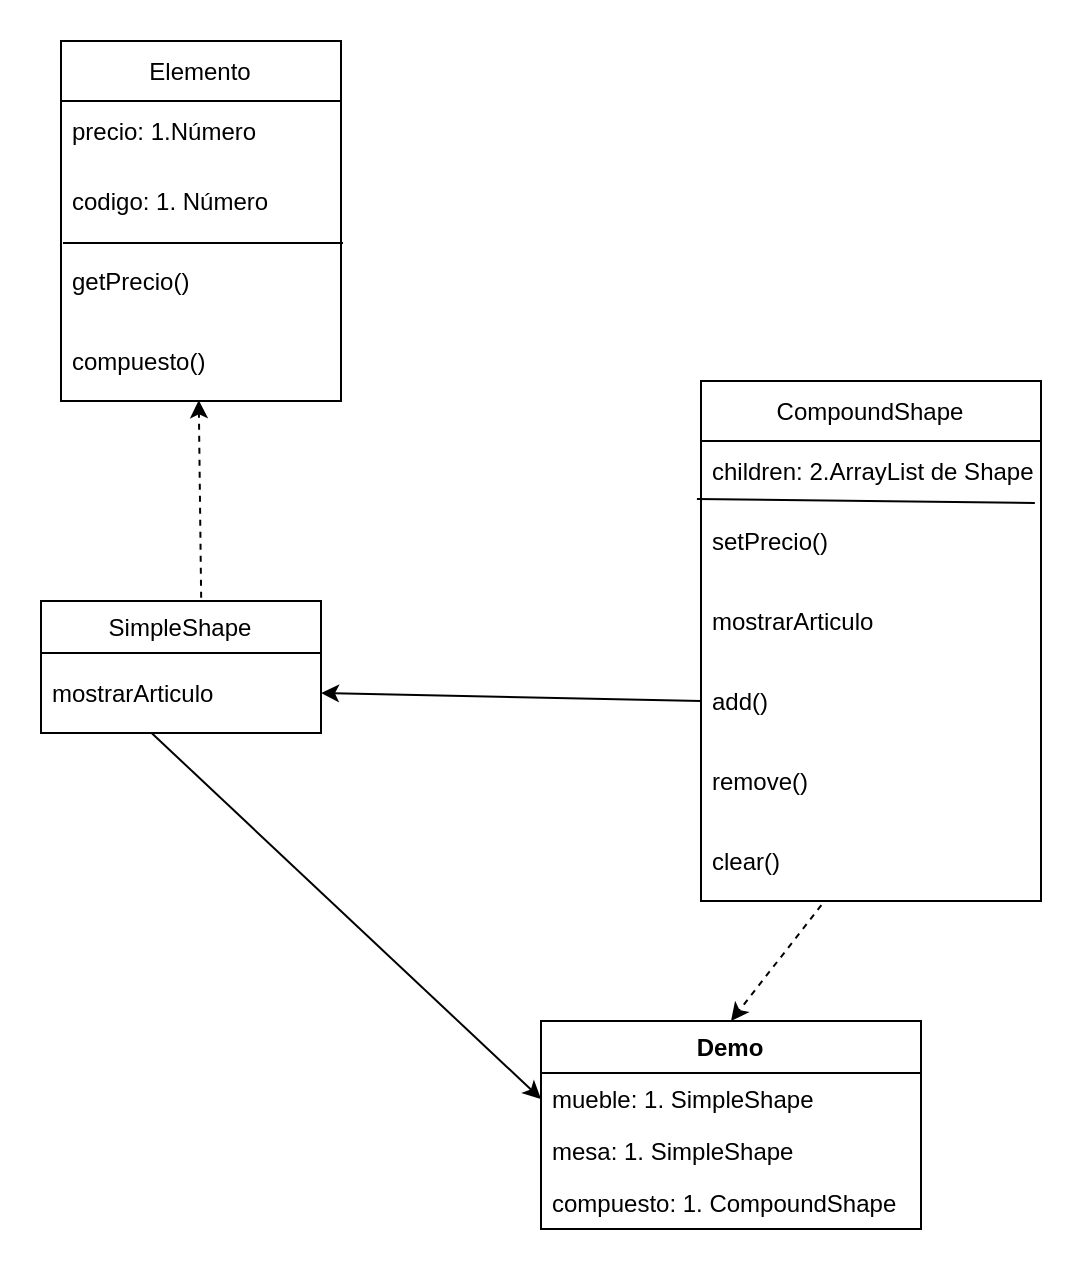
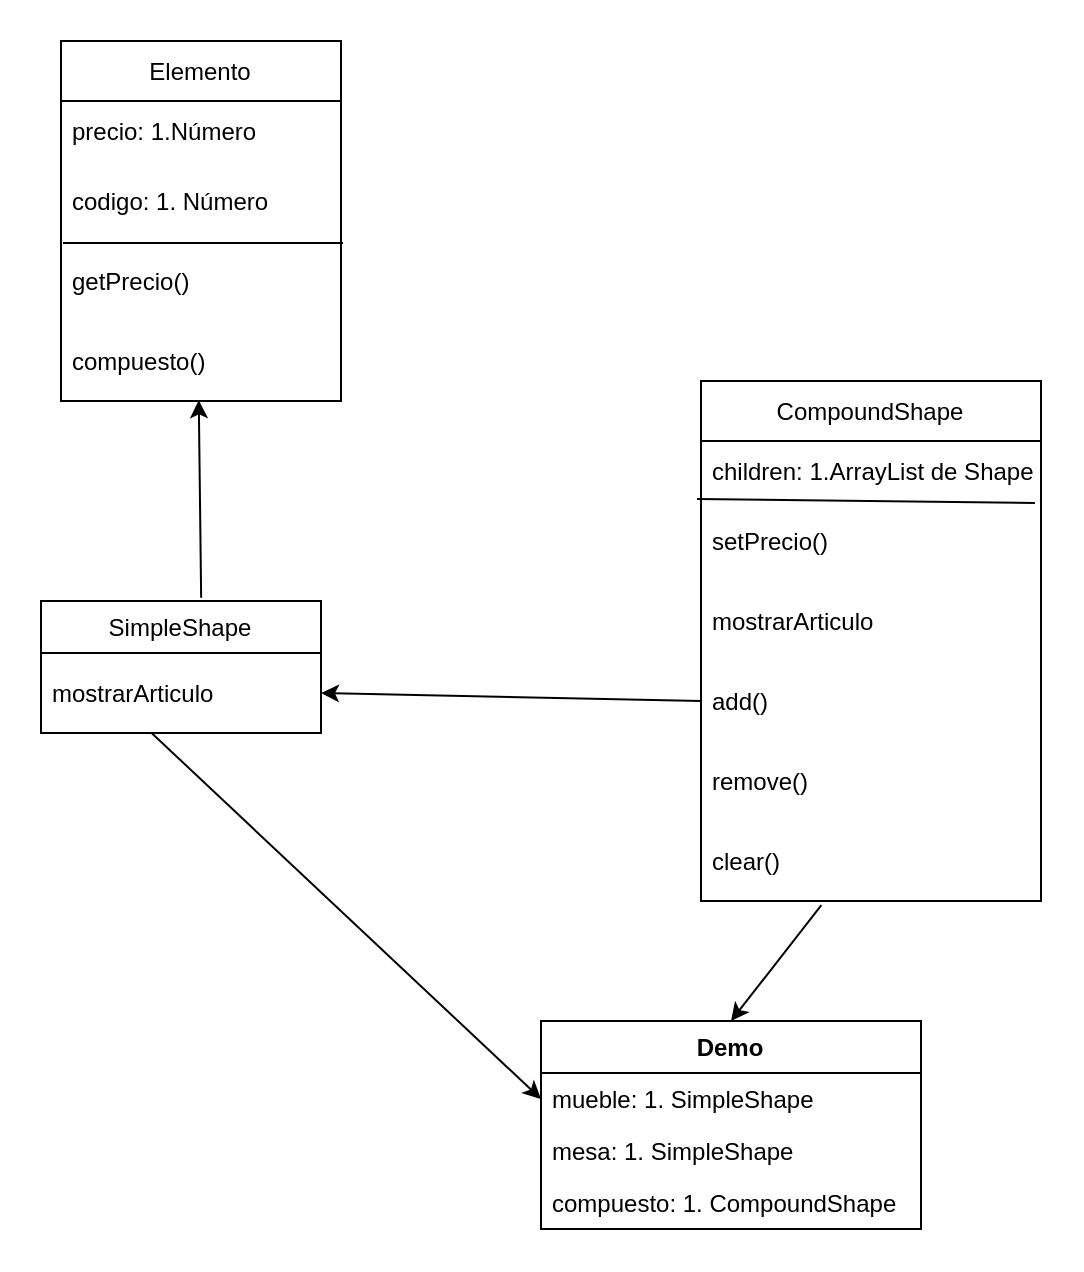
node "children: 2.ArrayList de Shape": label "children: 2.ArrayList de Shape" -> "children: 1.ArrayList de Shape"
edge "SimpleShape" -> "compuesto()": style dashed -> solid
edge "clear()" -> "Demo": style dashed -> solid
